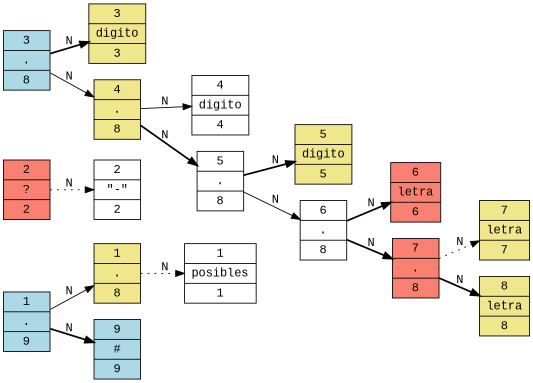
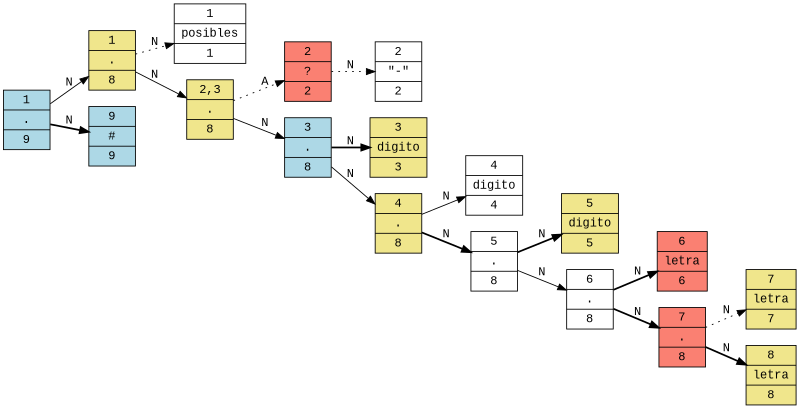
node "2,3": added
